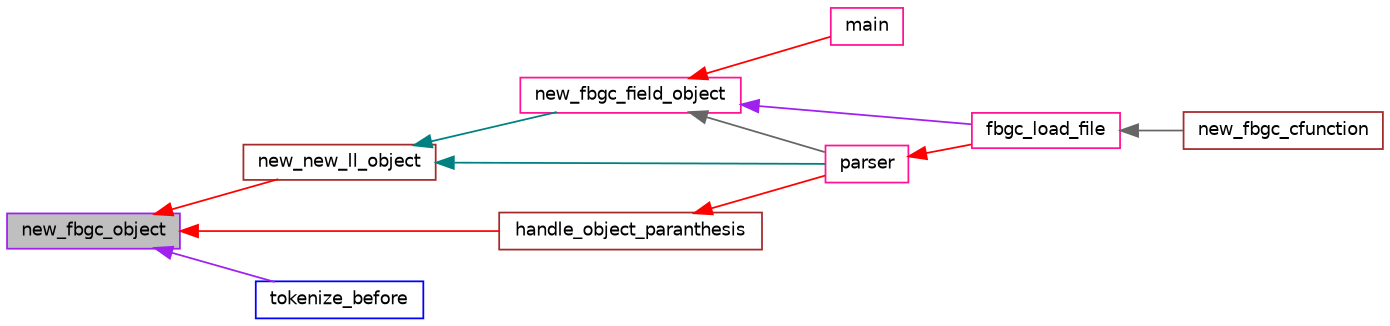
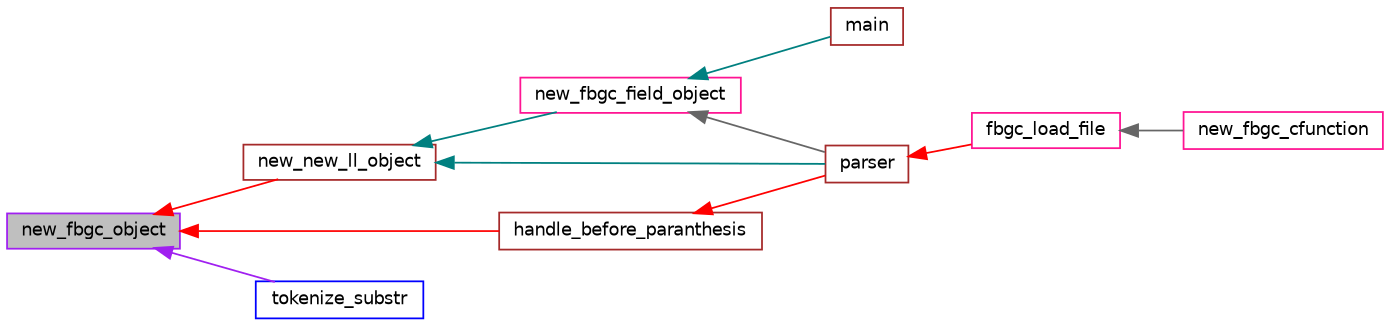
node "main": color deeppink -> brown
edge "main" -> "new_fbgc_field_object": color red -> teal
edge "fbgc_load_file" -> "new_fbgc_field_object": removed
node "new_fbgc_cfunction": color brown -> deeppink
node "parser": color deeppink -> brown
node "handle_object_paranthesis": label "handle_object_paranthesis" -> "handle_before_paranthesis"
node "tokenize_before": label "tokenize_before" -> "tokenize_substr"
